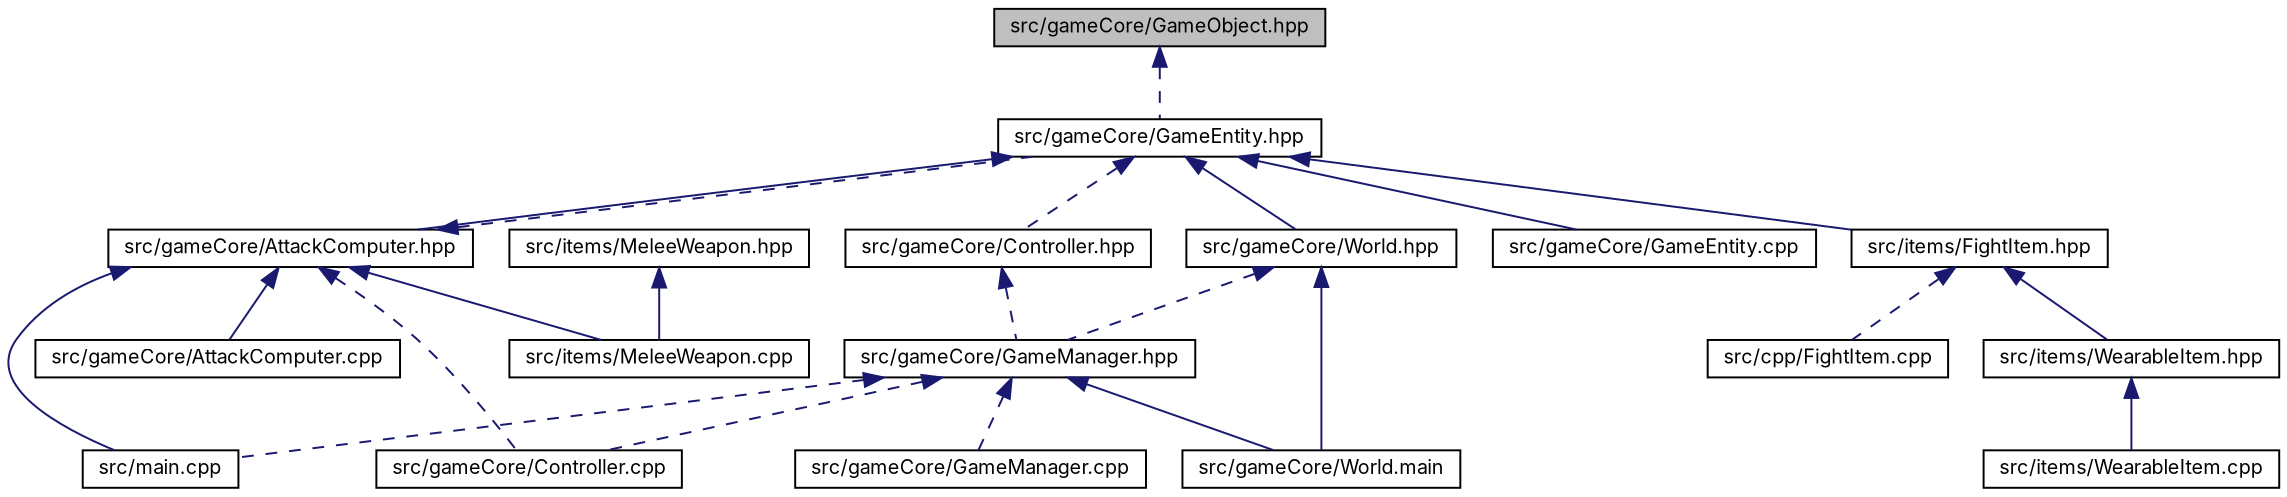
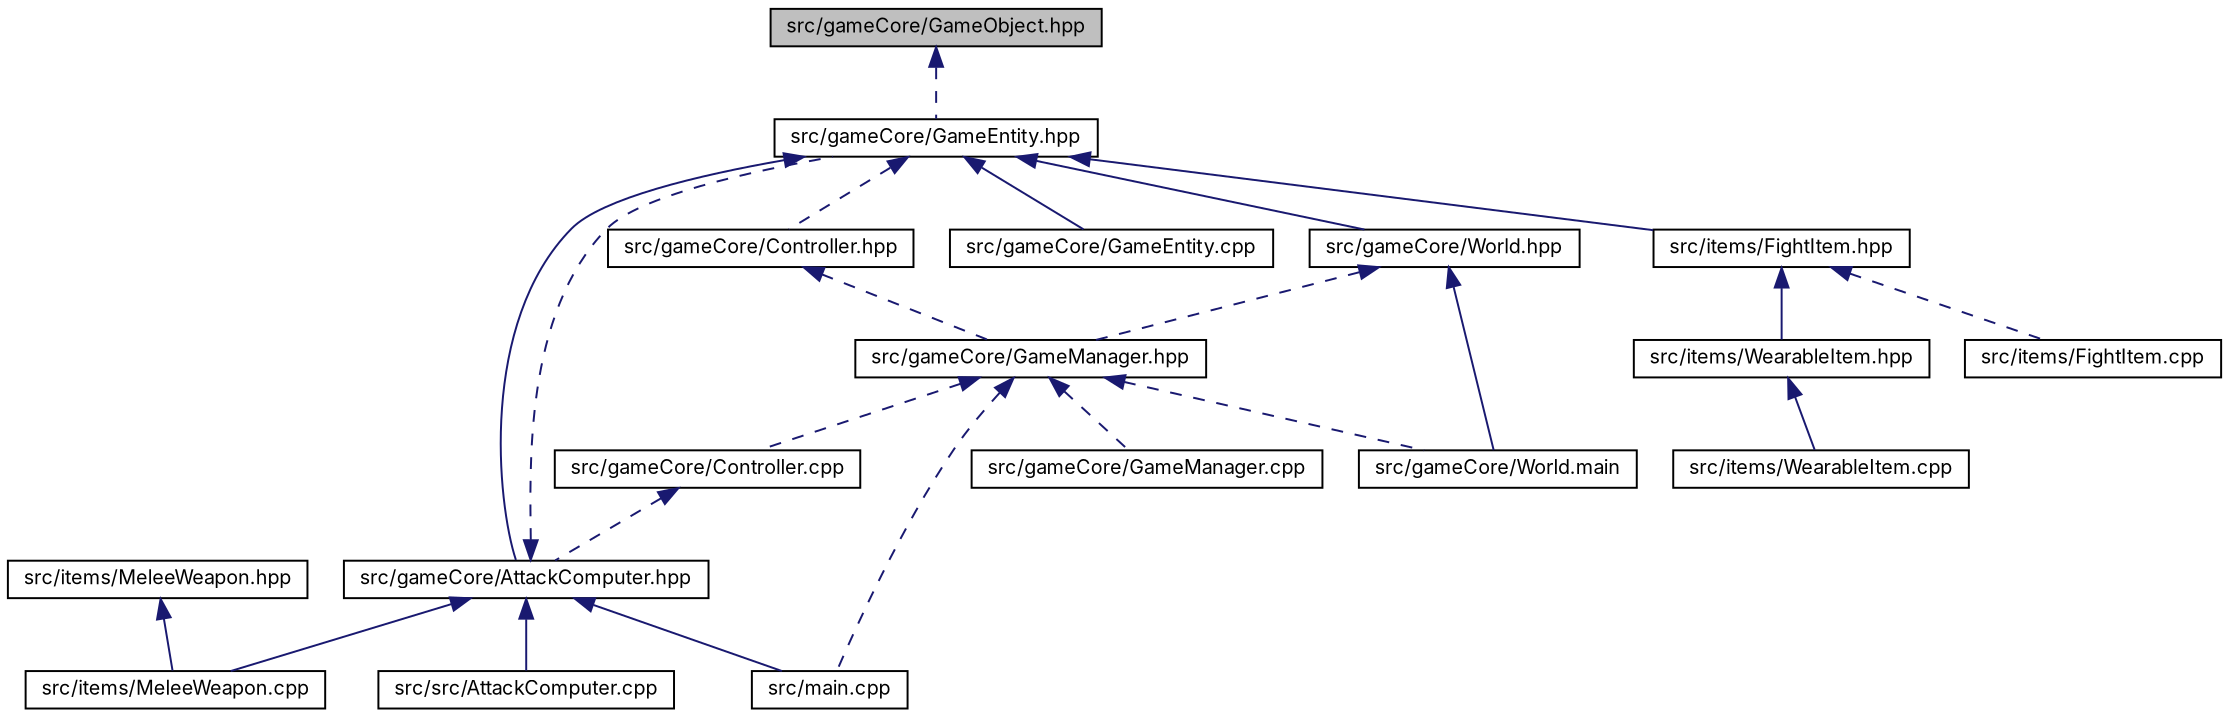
edge "src/gameCore/Controller.cpp" -> "src/gameCore/AttackComputer.hpp": reversed
node "src/gameCore/AttackComputer.cpp": label "src/gameCore/AttackComputer.cpp" -> "src/src/AttackComputer.cpp"
node "src/cpp/FightItem.cpp": label "src/cpp/FightItem.cpp" -> "src/items/FightItem.cpp"
edge "src/gameCore/World.main" -> "src/gameCore/GameManager.hpp": style solid -> dashed
